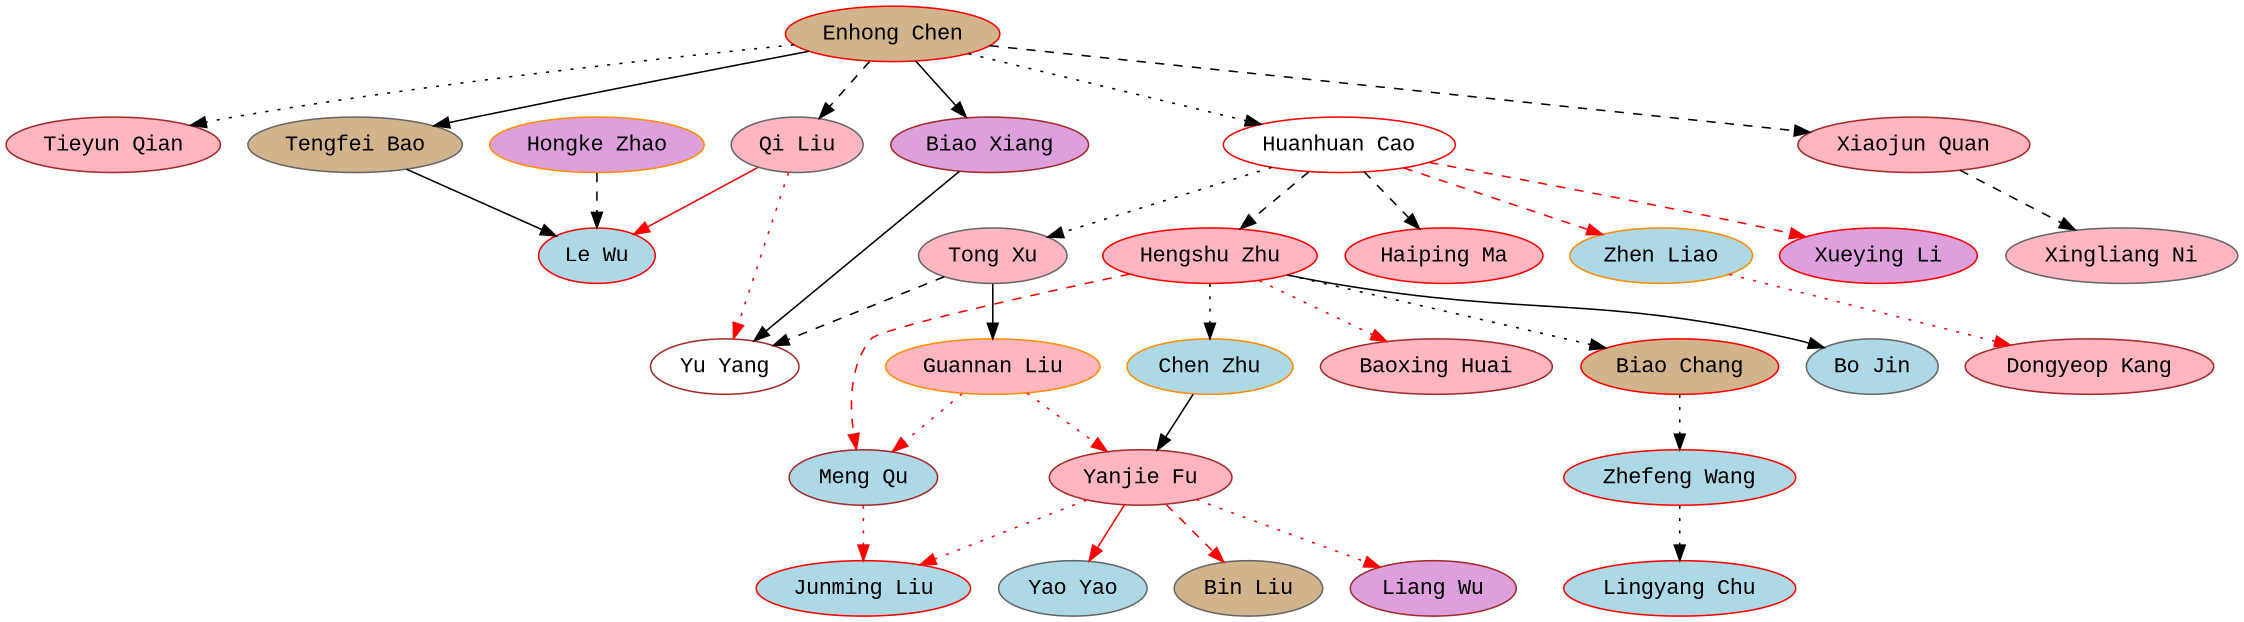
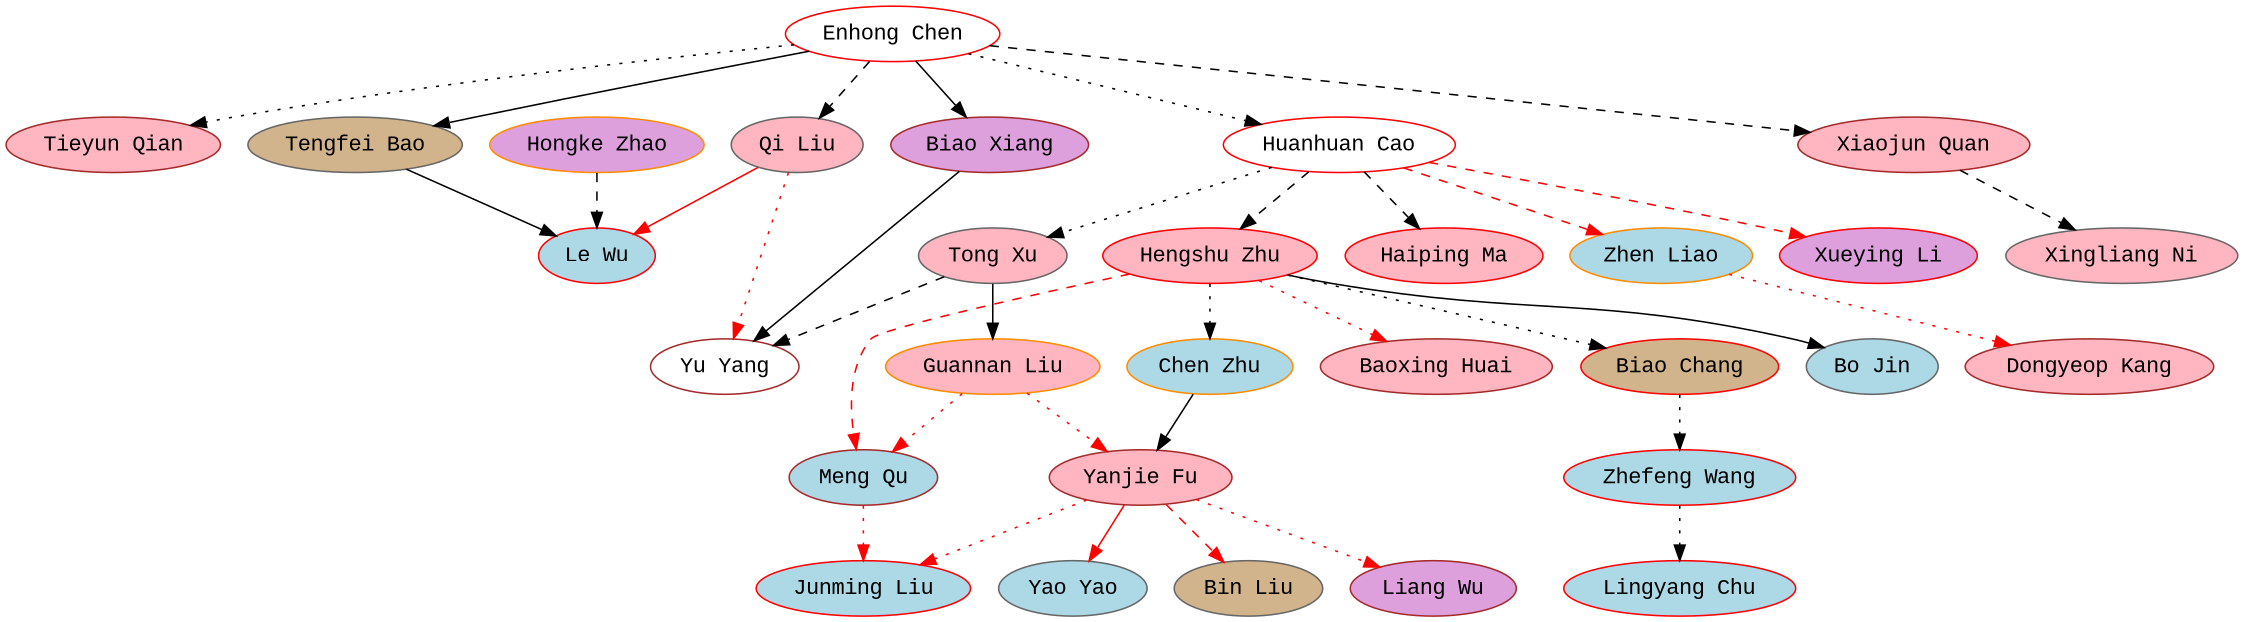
node "Enhong Chen": fillcolor tan -> white
